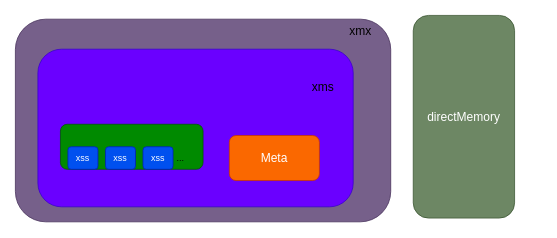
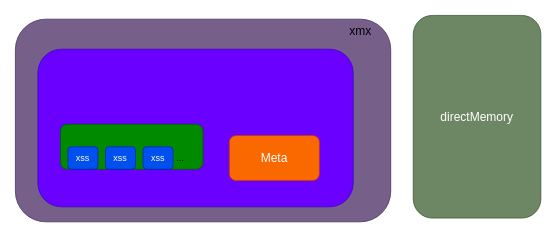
node "xms": removed
node "directMemory": size 101x203 -> 128x203
